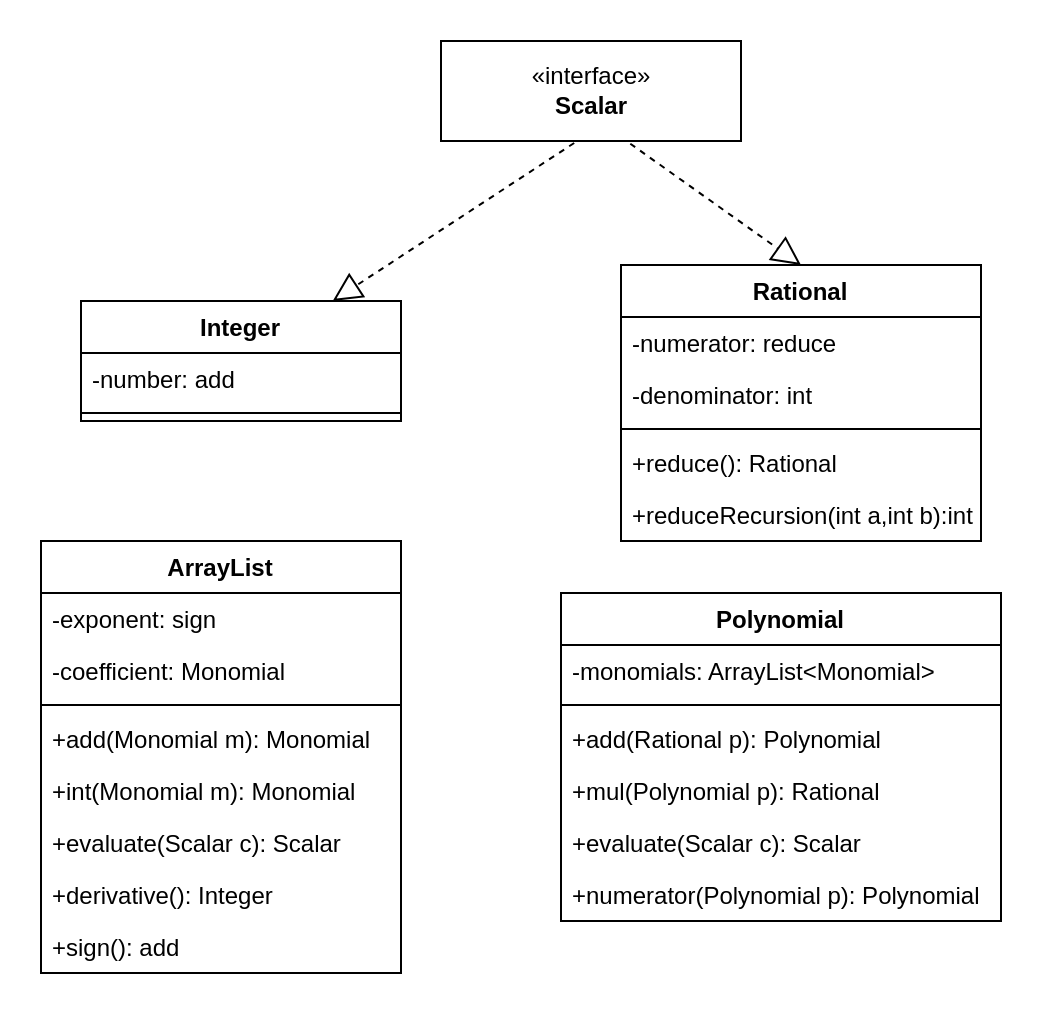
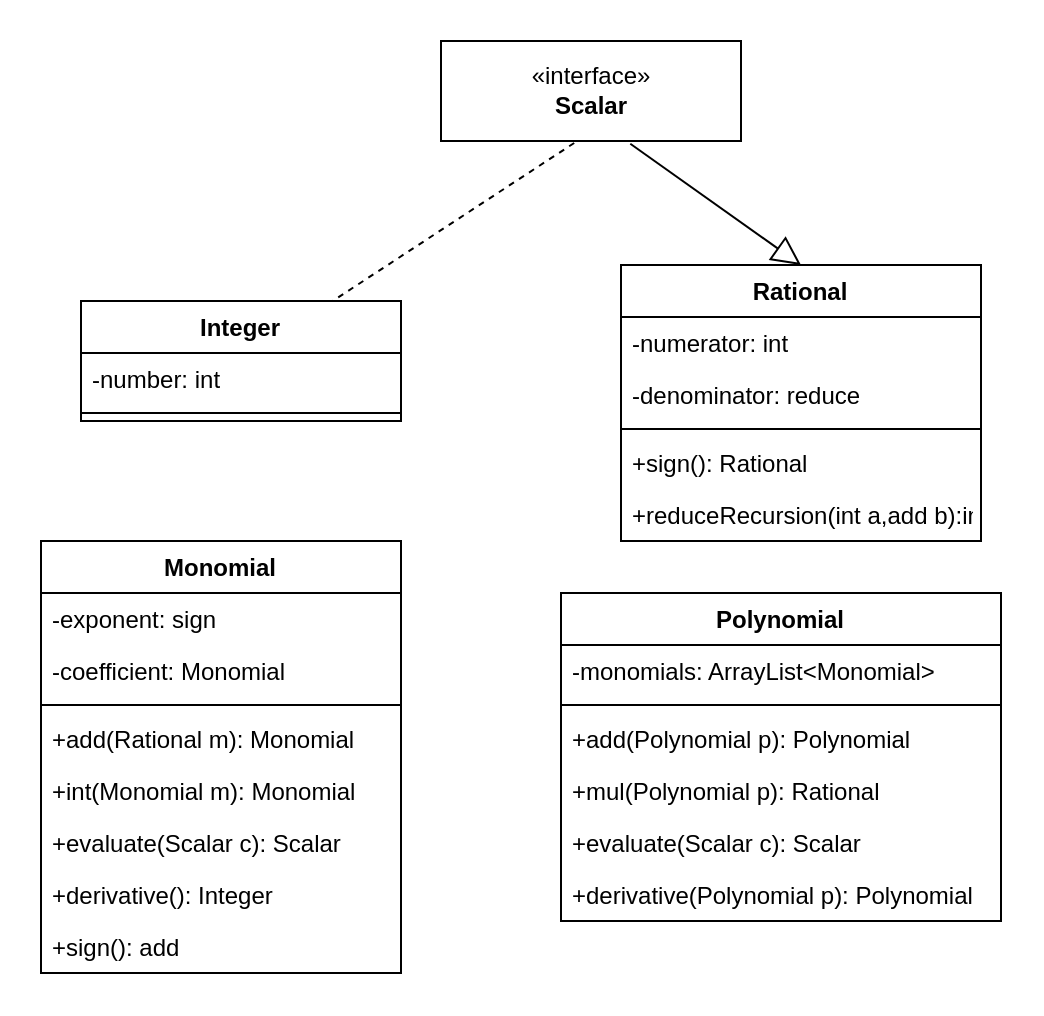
edge "«interface» Scalar" -> "Rational": style dashed -> solid
edge "«interface» Scalar" -> "Integer": arrowhead block -> none
node "-numerator: reduce": label "-numerator: reduce" -> "-numerator: int"
node "-number: add": label "-number: add" -> "-number: int"
node "-denominator: int": label "-denominator: int" -> "-denominator: reduce"
node "+reduce(): Rational": label "+reduce(): Rational" -> "+sign(): Rational"
node "+reduceRecursion(int a,int b):int": label "+reduceRecursion(int a,int b):int" -> "+reduceRecursion(int a,add b):int"
node "ArrayList": label "ArrayList" -> "Monomial"
node "+add(Monomial m): Monomial": label "+add(Monomial m): Monomial" -> "+add(Rational m): Monomial"
node "+add(Rational p): Polynomial": label "+add(Rational p): Polynomial" -> "+add(Polynomial p): Polynomial"
node "+numerator(Polynomial p): Polynomial": label "+numerator(Polynomial p): Polynomial" -> "+derivative(Polynomial p): Polynomial"
